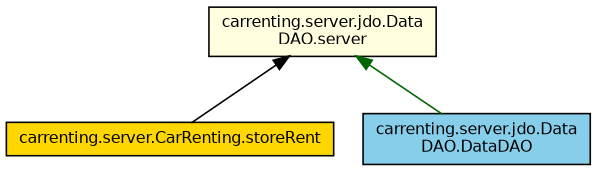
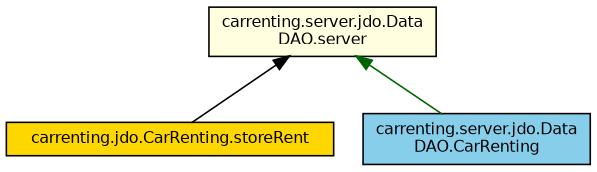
node "carrenting.server.CarRenting.storeRent": label "carrenting.server.CarRenting.storeRent" -> "carrenting.jdo.CarRenting.storeRent"
node "carrenting.server.jdo.Data DAO.DataDAO": label "carrenting.server.jdo.Data DAO.DataDAO" -> "carrenting.server.jdo.Data DAO.CarRenting"
